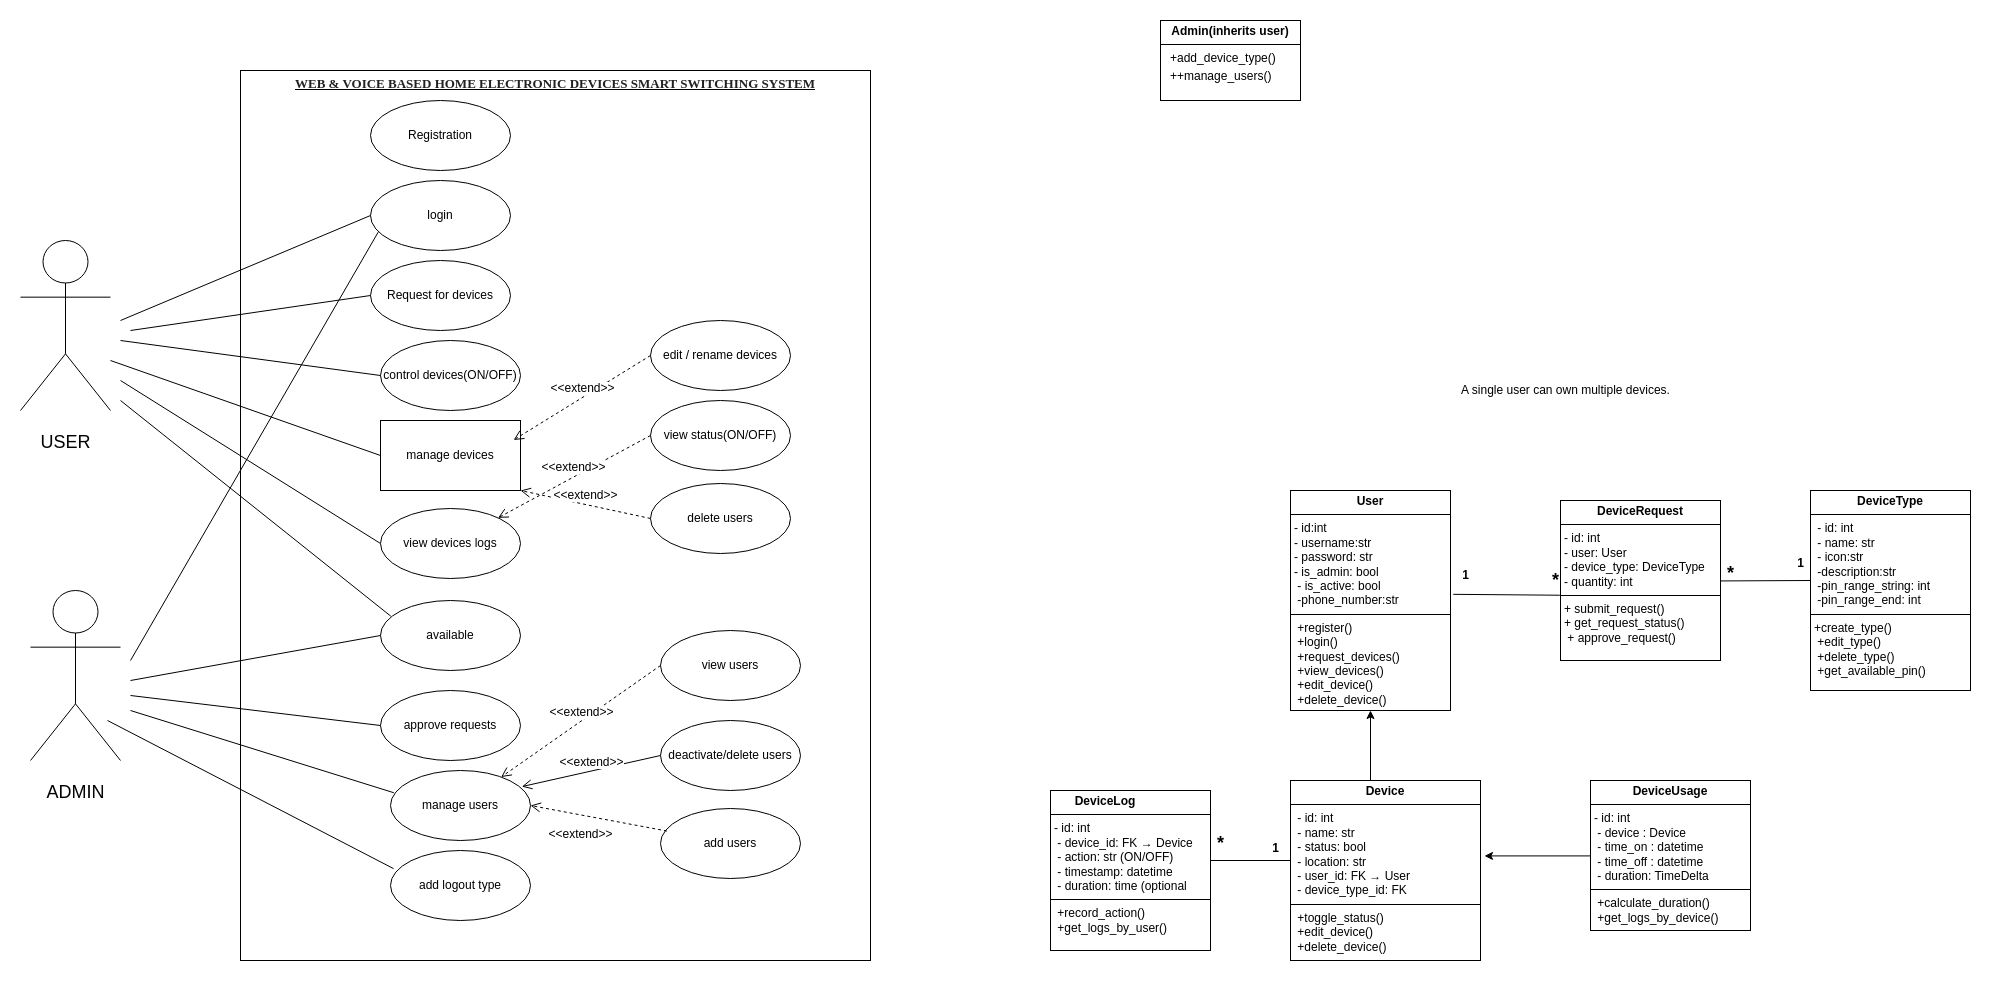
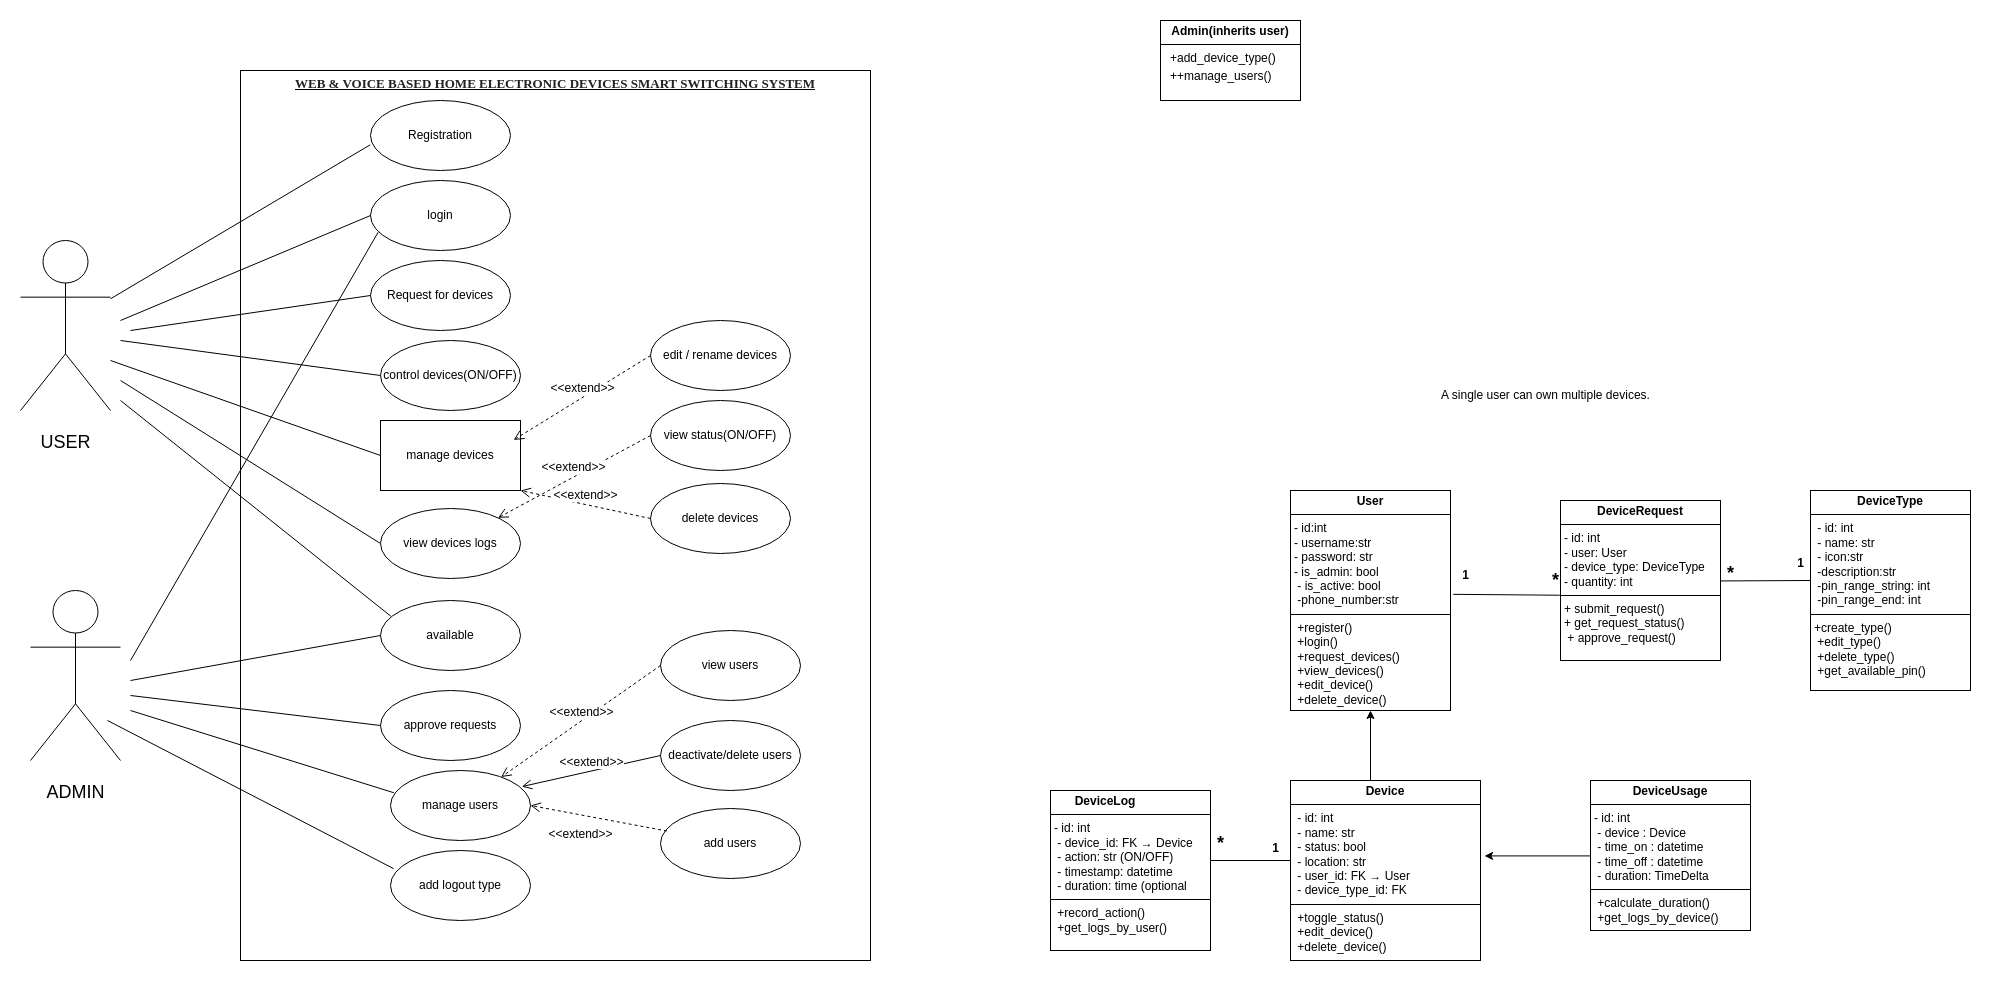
edge "Registration" -- "USER": added
node "A single user can own multiple devices.": moved (1566, 391) -> (1546, 396)
node "delete users": label "delete users" -> "delete devices"
